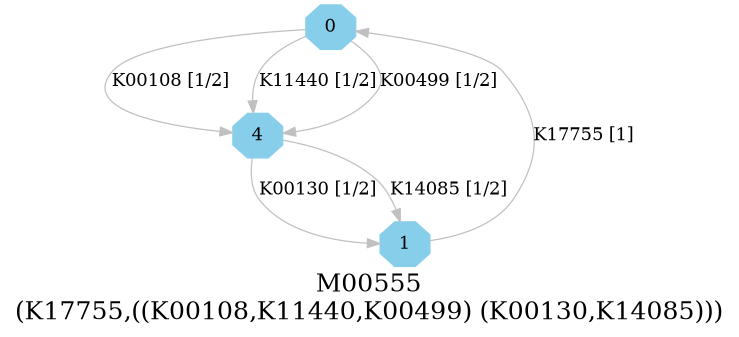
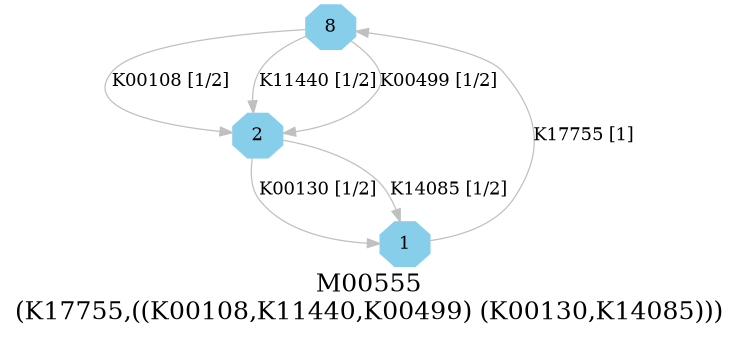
node "0": label "0" -> "8"
node "4": label "4" -> "2"
